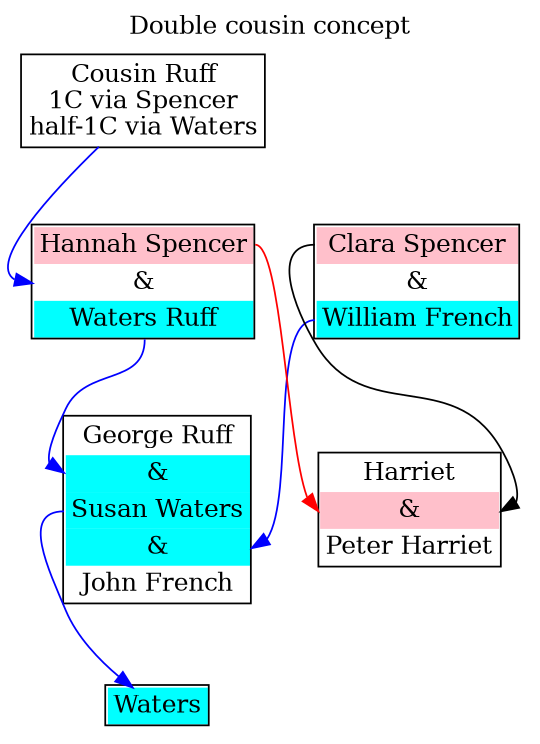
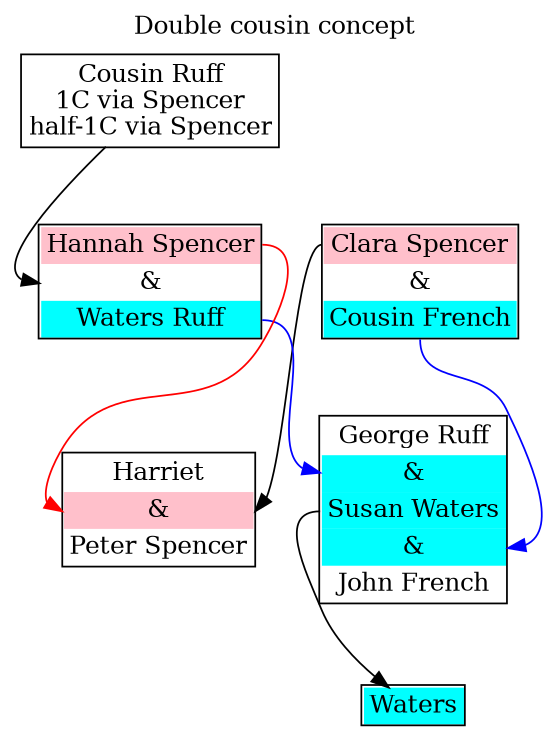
node "Cousin Ruff": text "half-1C via Waters" -> "half-1C via Spencer"
edge "Cousin Ruff" -> "Hannah Spencer": color blue -> black
node "Clara Spencer": text "William French" -> "Cousin French"
node "Harriet": text "Peter Harriet" -> "Peter Spencer"
edge "George Ruff" -> "Waters": color blue -> black
